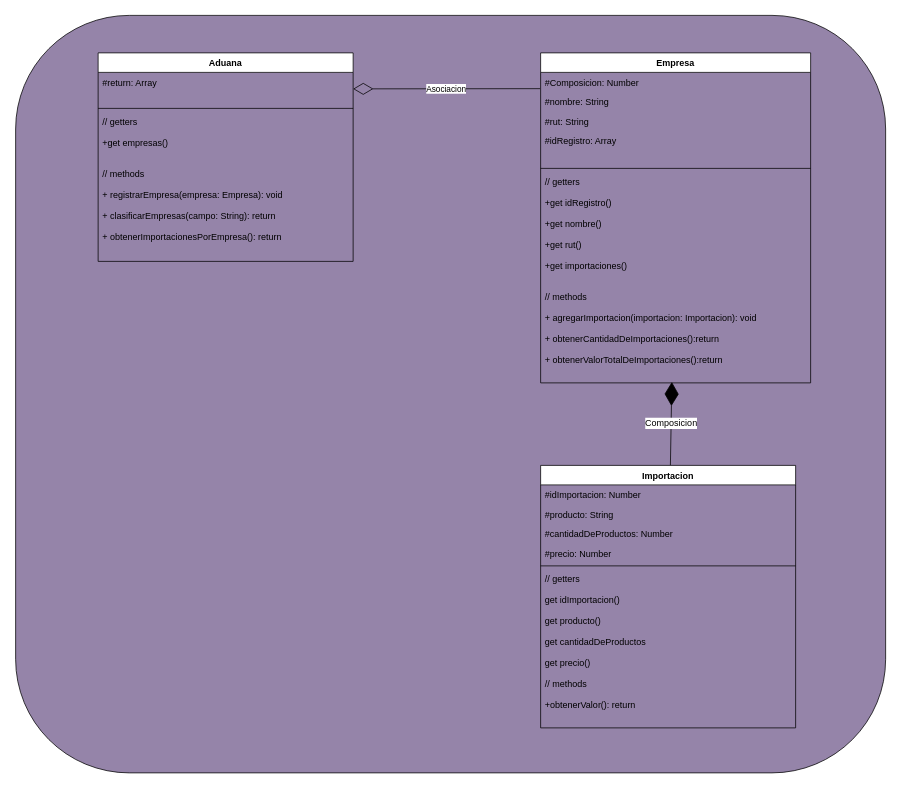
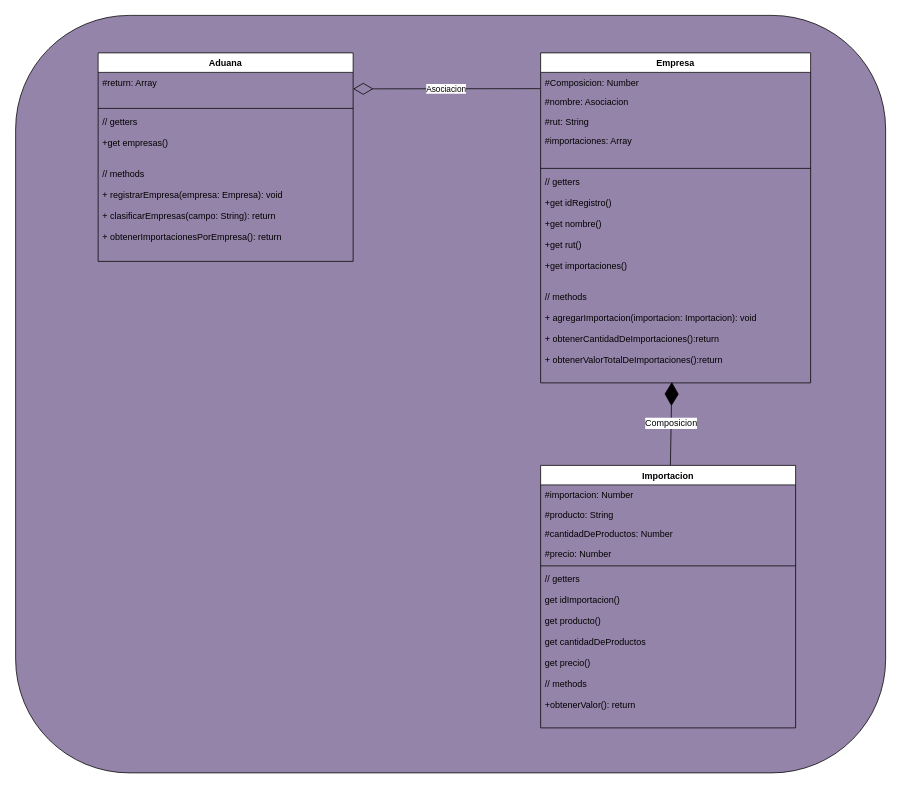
node "#nombre: String": label "#nombre: String" -> "#nombre: Asociacion"
node "#idRegistro: Array": label "#idRegistro: Array" -> "#importaciones: Array"
node "#idImportacion: Number": label "#idImportacion: Number" -> "#importacion: Number"
